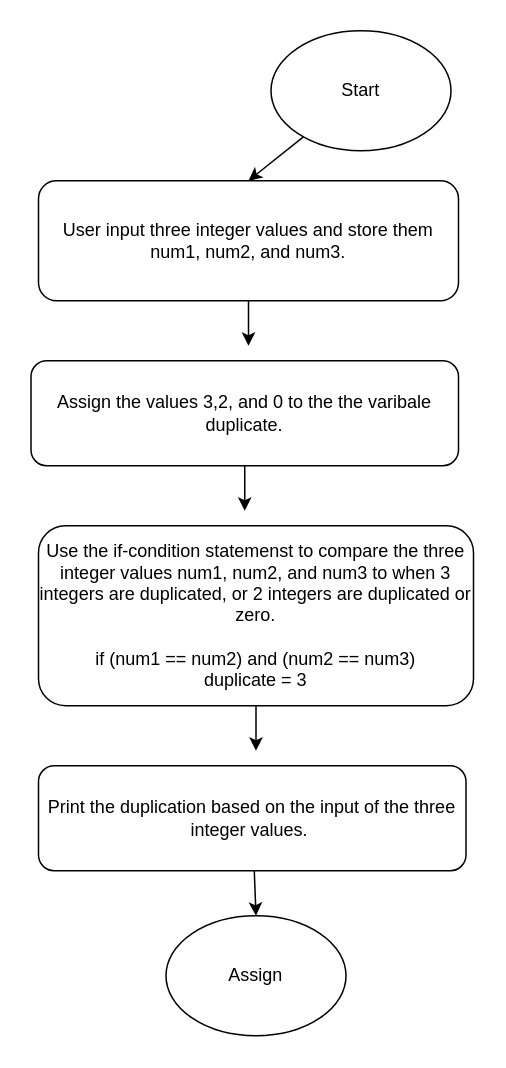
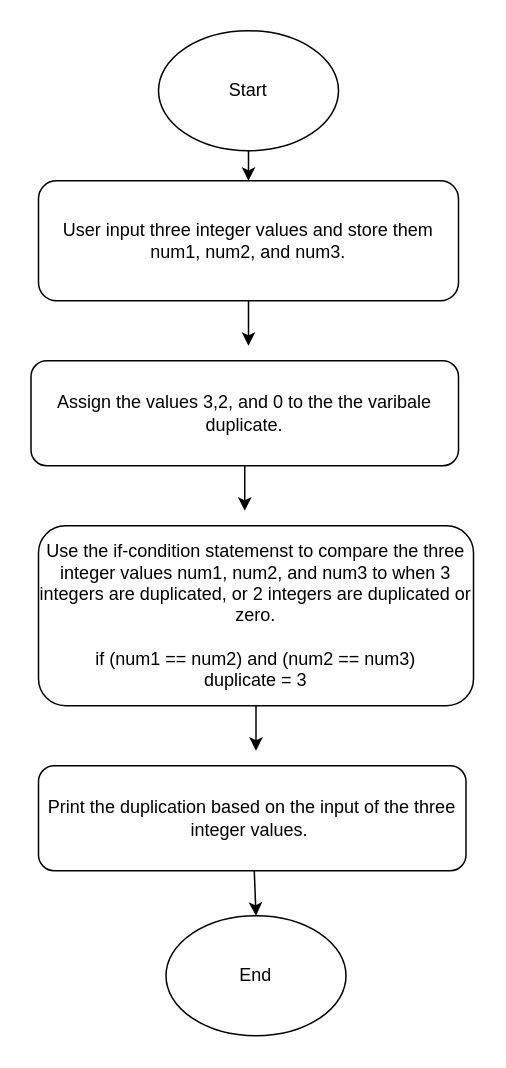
node "Start": moved (361, 91) -> (248, 91)
node "Assign": label "Assign" -> "End"
